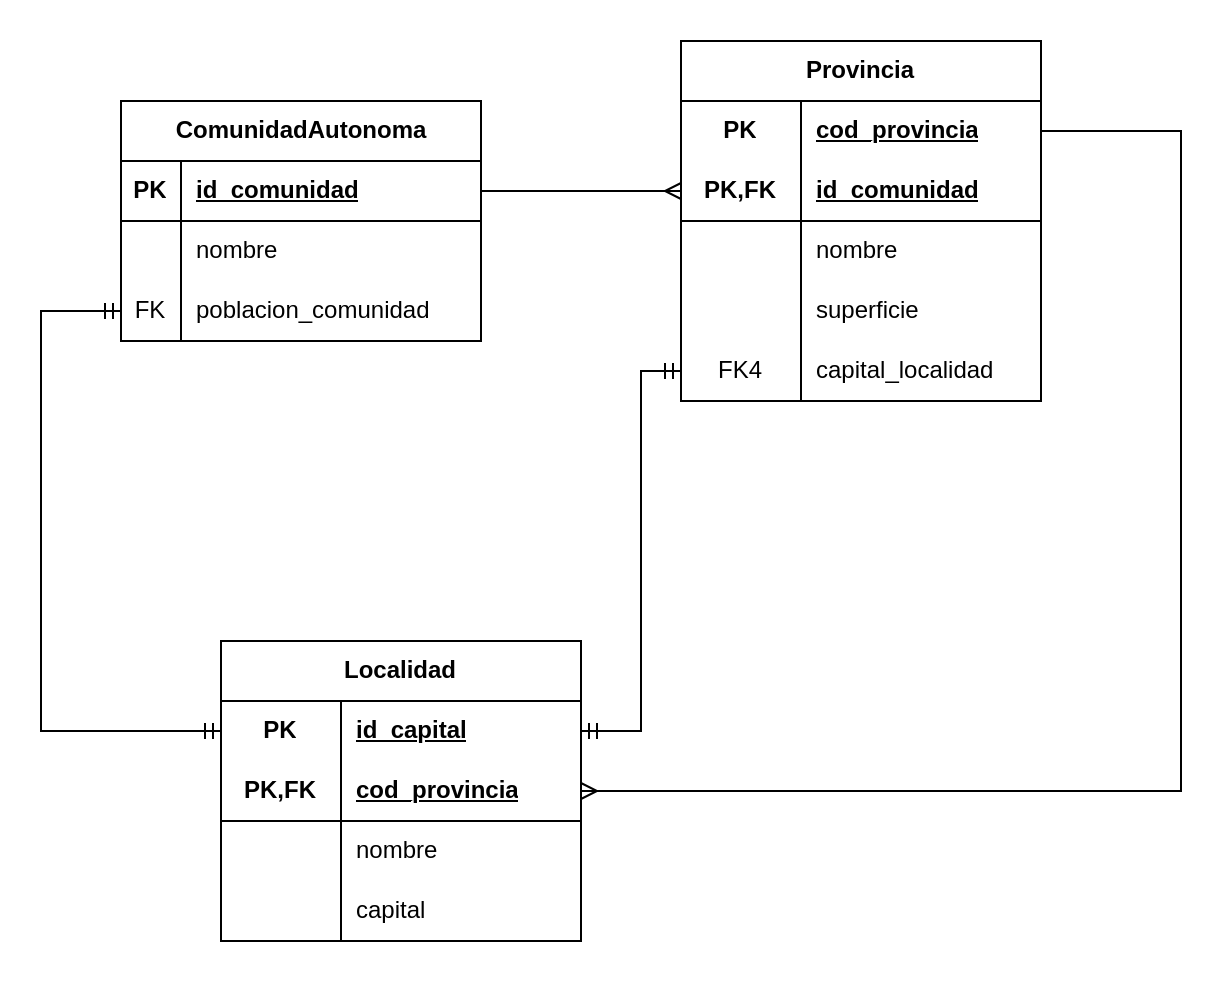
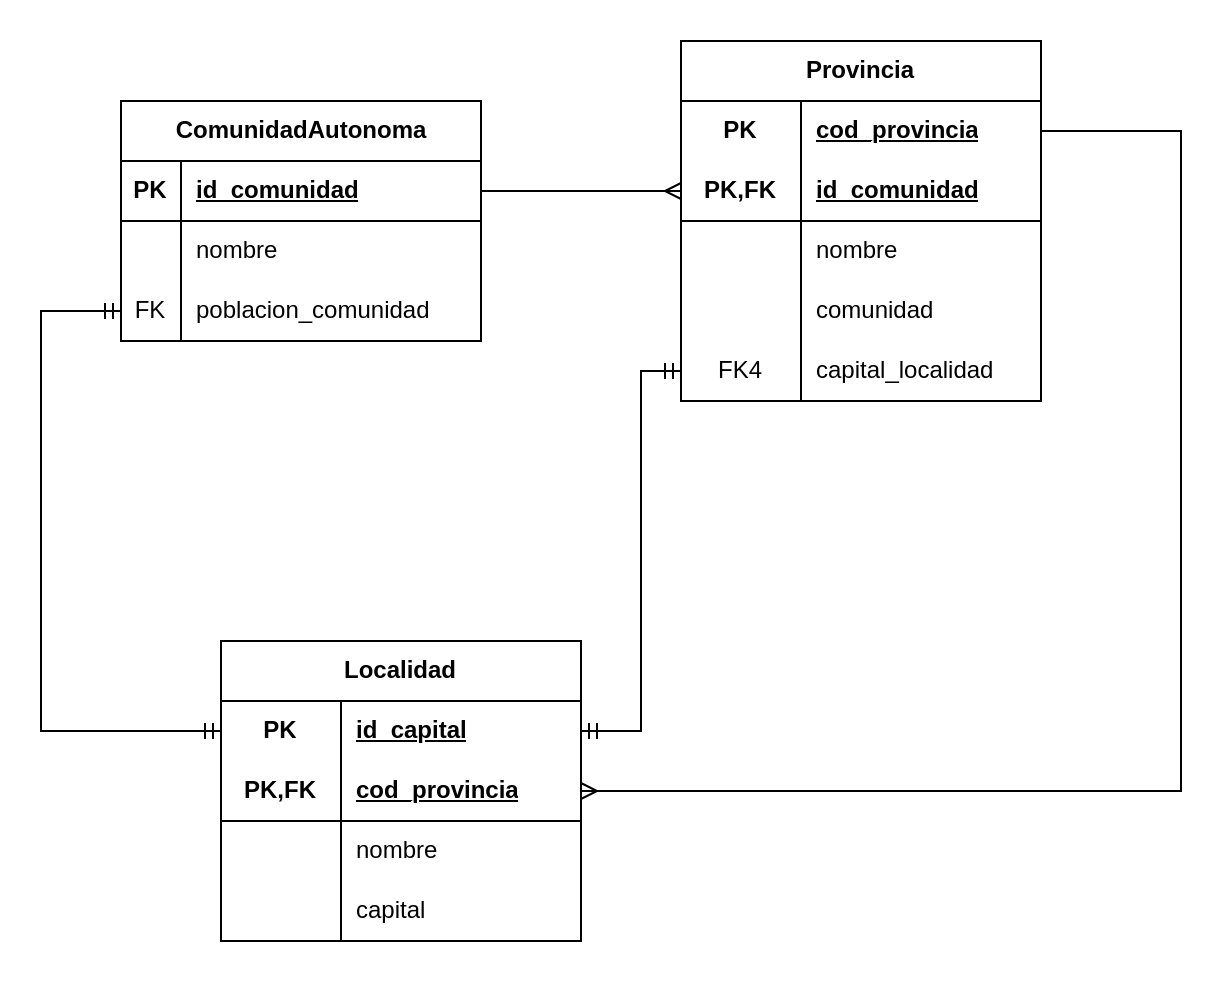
node "superficie": label "superficie" -> "comunidad"
